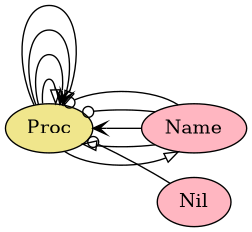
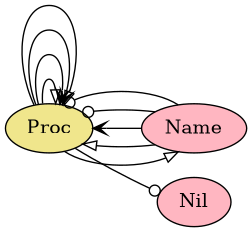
edge "Nil" -> "Proc": reversed
